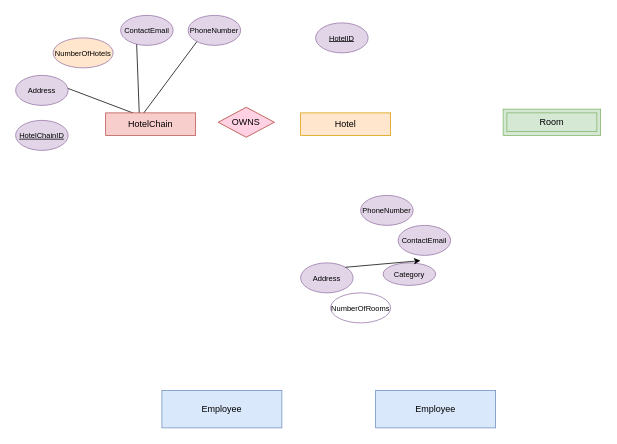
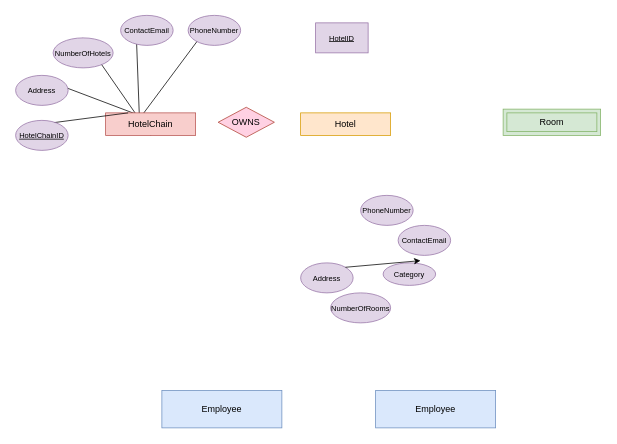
node "HotelID": shape ellipse -> rectangle
node "NumberOfHotels": fillcolor #ffe6cc -> #e1d5e7
edge "NumberOfHotels" -- "HotelChain": added
edge "HotelChain" -- "HotelChainID": added
node "NumberOfRooms": fillcolor #ffffff -> #e1d5e7
